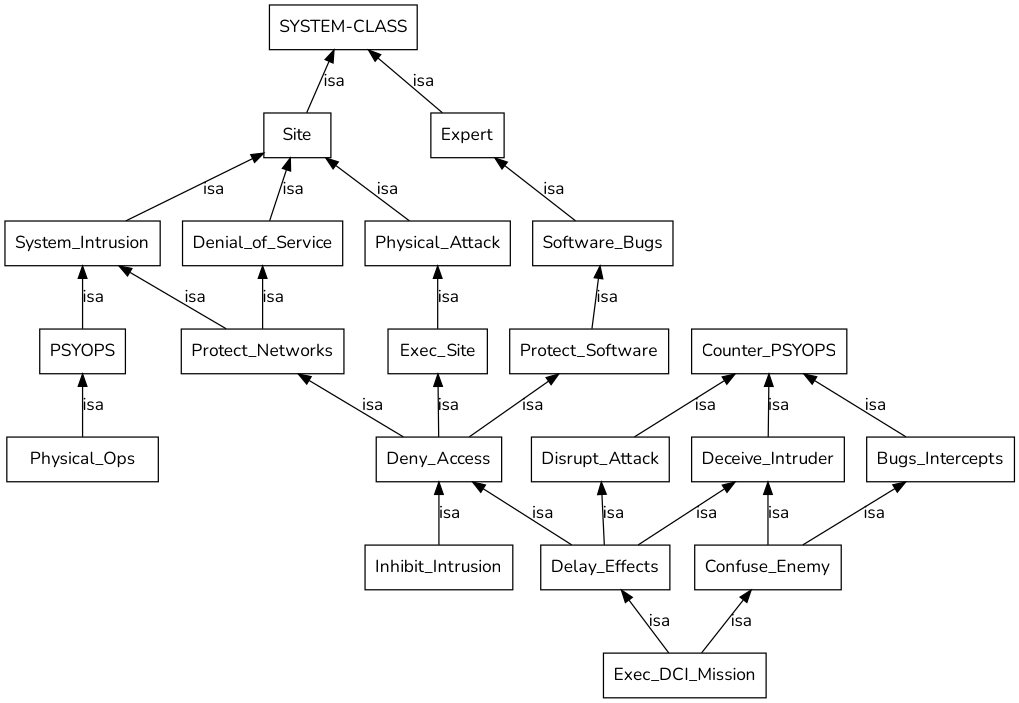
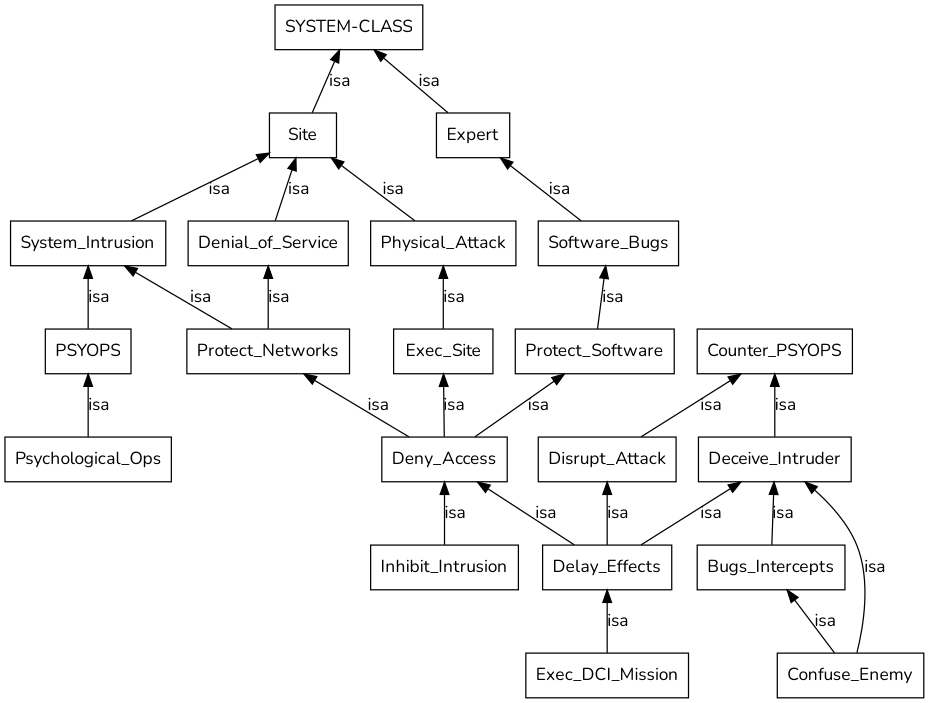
edge "Bugs_Intercepts" -> "Counter_PSYOPS": now "Bugs_Intercepts" -> "Deceive_Intruder"
node "Physical_Ops": label "Physical_Ops" -> "Psychological_Ops"
edge "Exec_DCI_Mission" -> "Confuse_Enemy": removed, label "isa"
